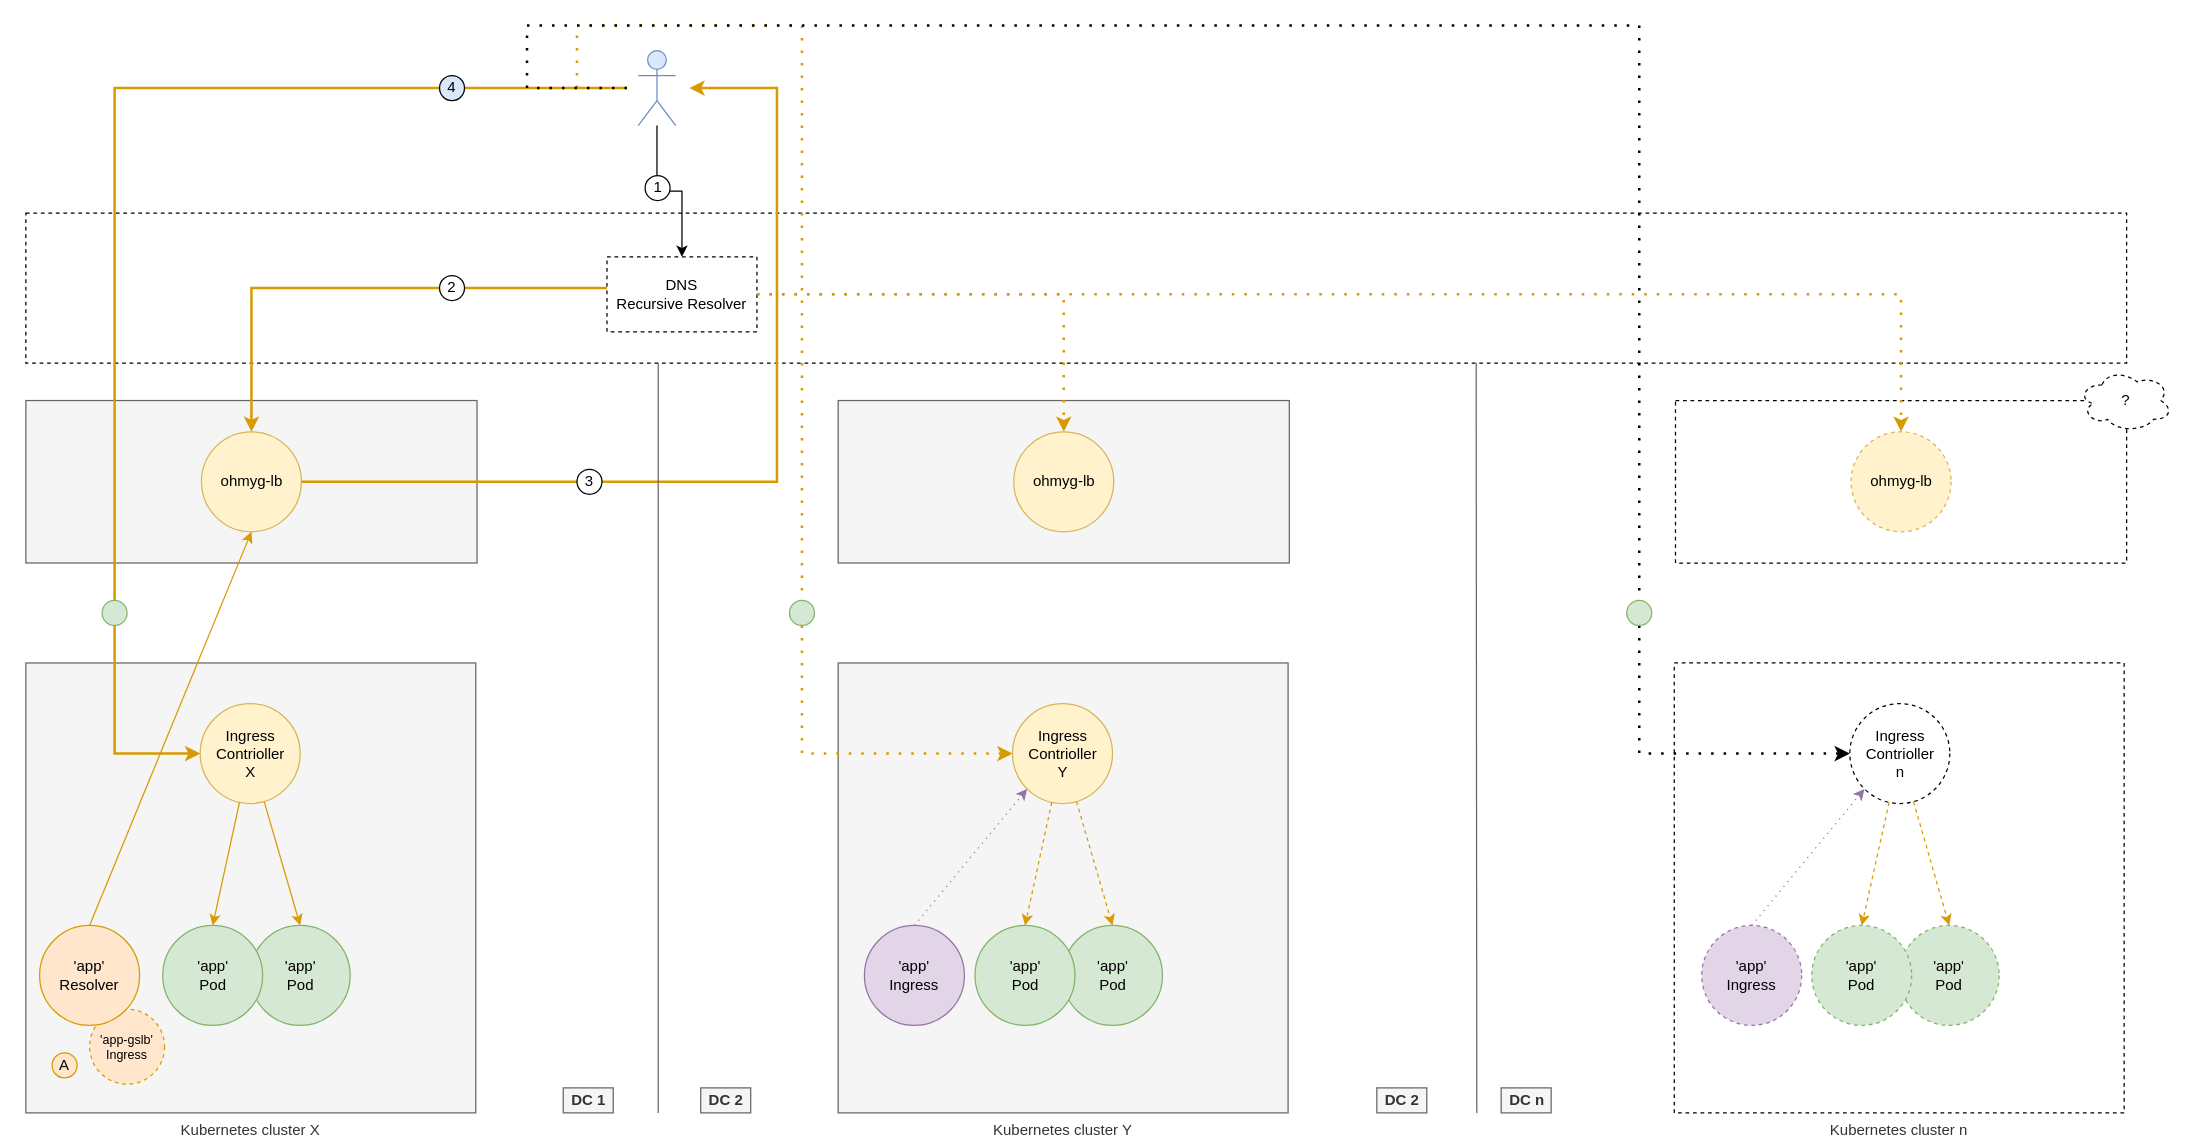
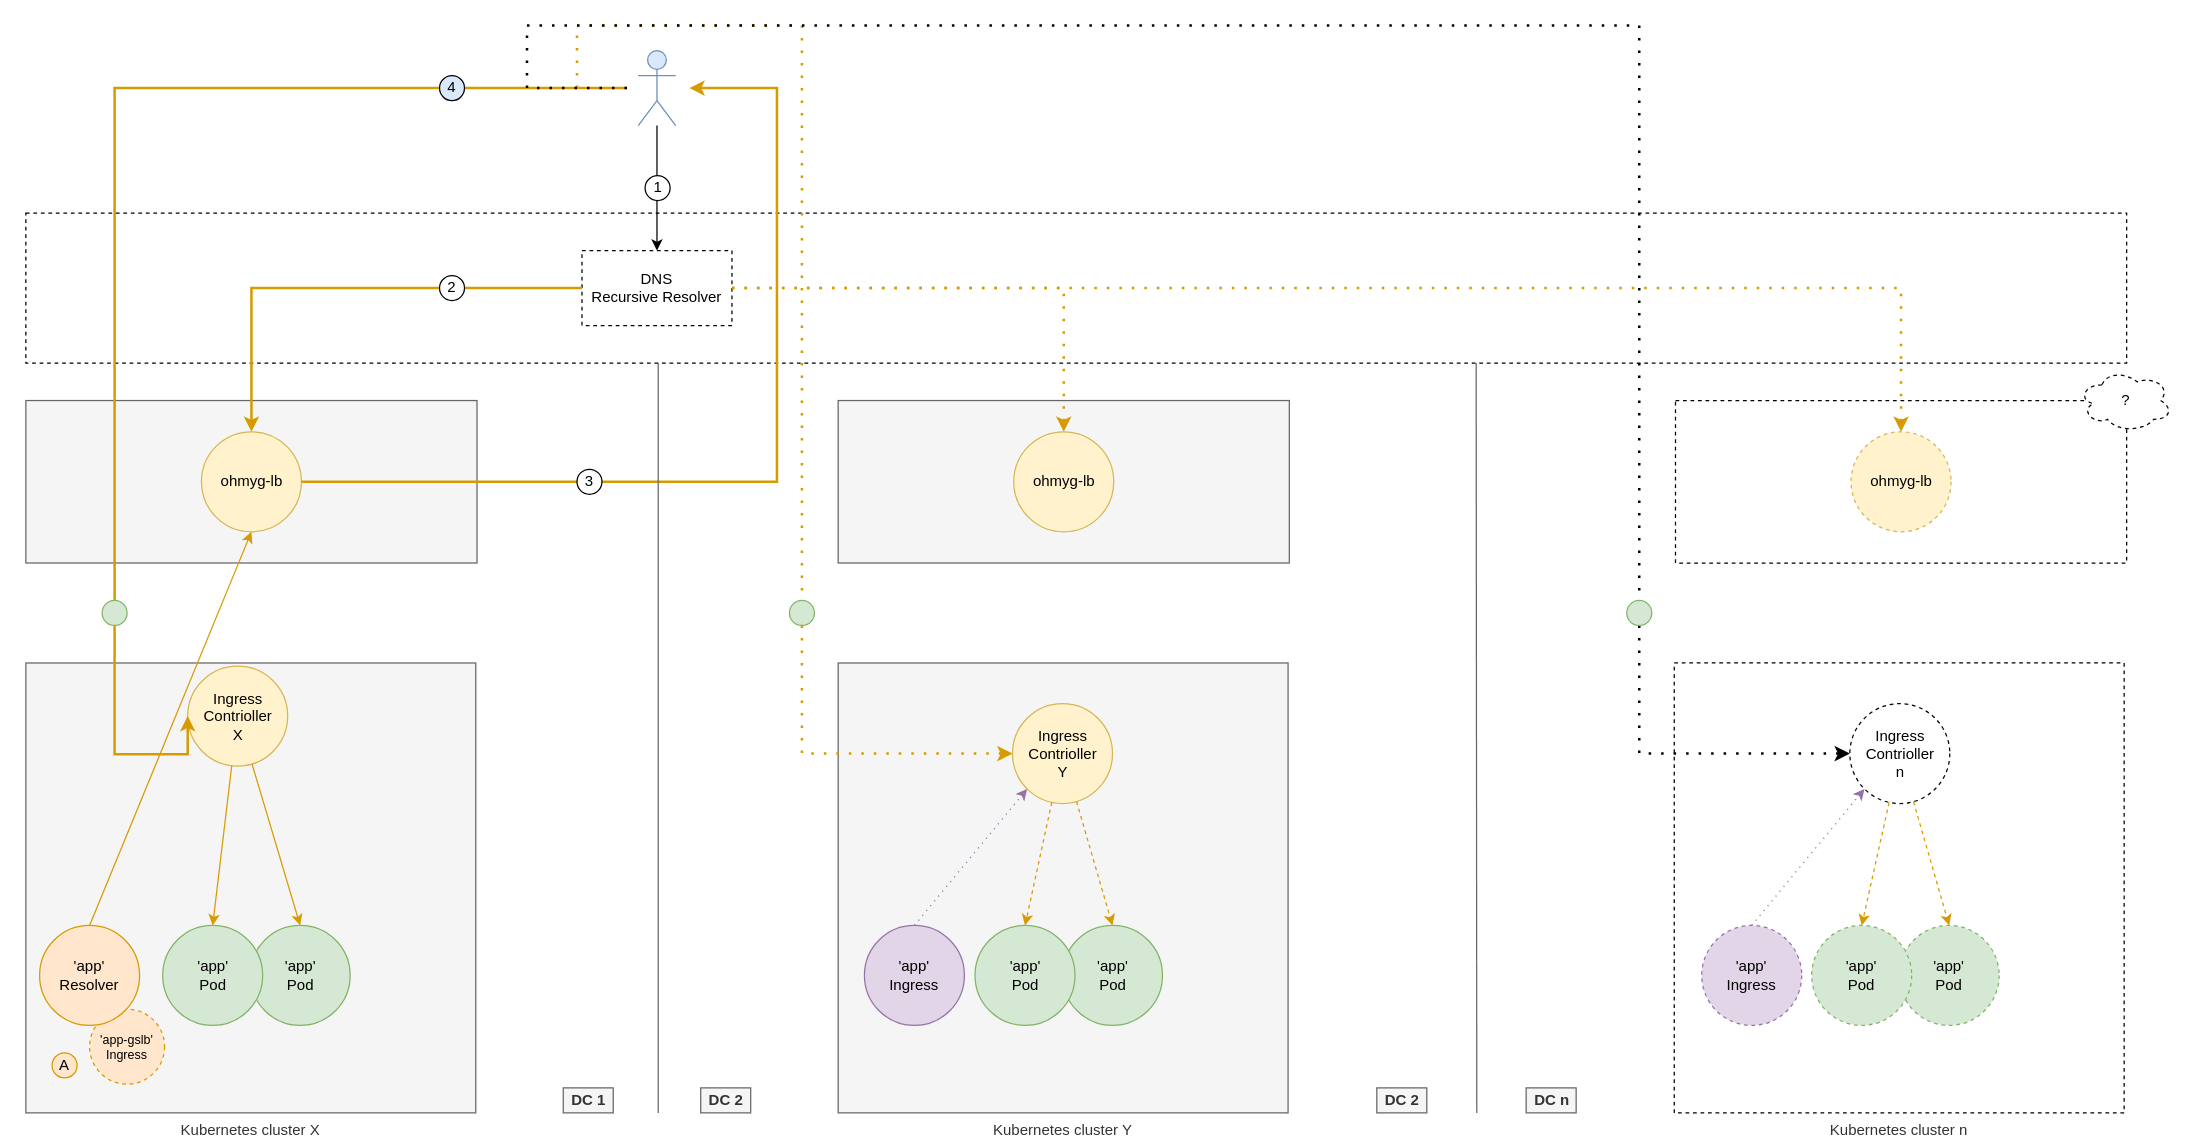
node "DNS Recursive Resolver": moved (682, 294) -> (657, 288)
node "Ingress Contrioller X": moved (250, 754) -> (238, 716)
node "DC n": moved (1526, 1101) -> (1551, 1101)
